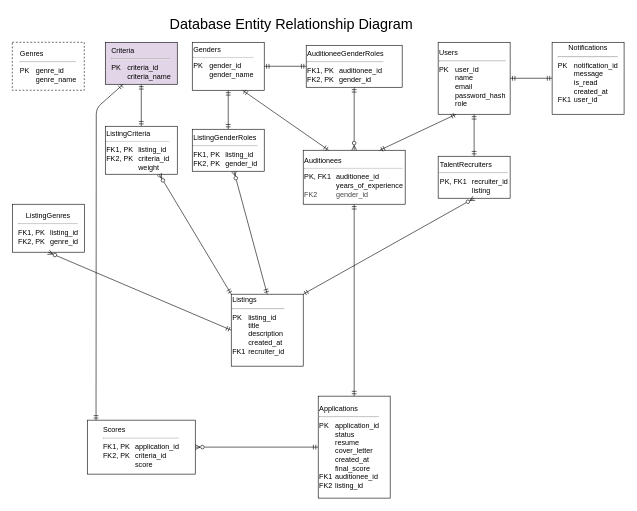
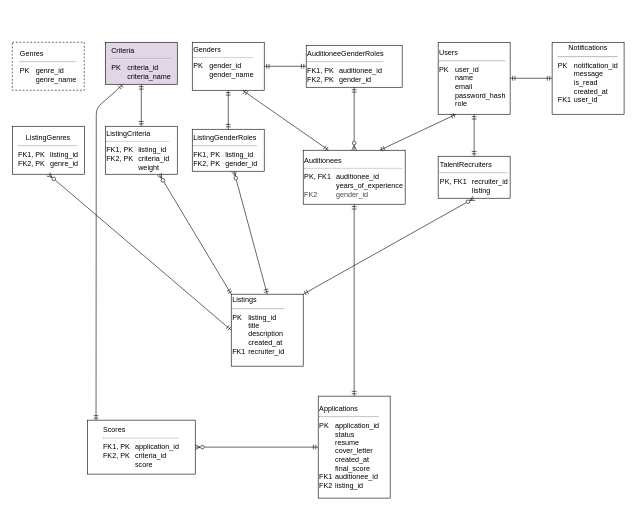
node "Database Entity Relationship Diagram": removed
node "ListingGenres FK1, PK listing_id FK2, PK genre_id": moved (48, 228) -> (48, 150)
